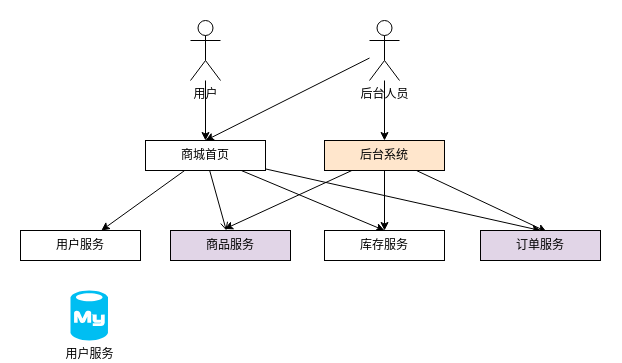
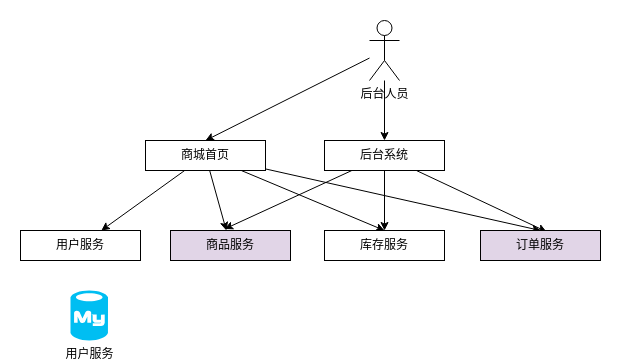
node "用户": removed
edge "用户" -> "商城首页": removed
node "后台系统": fillcolor #ffe6cc -> #ffffff
edge "商城首页" -> "商品服务": arrowhead open -> classic
